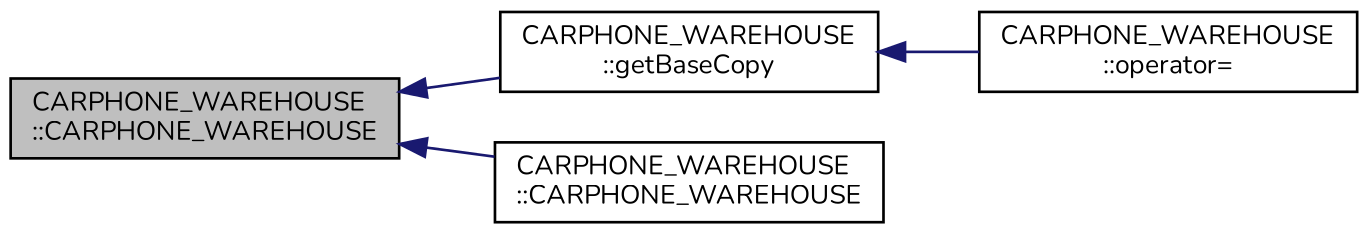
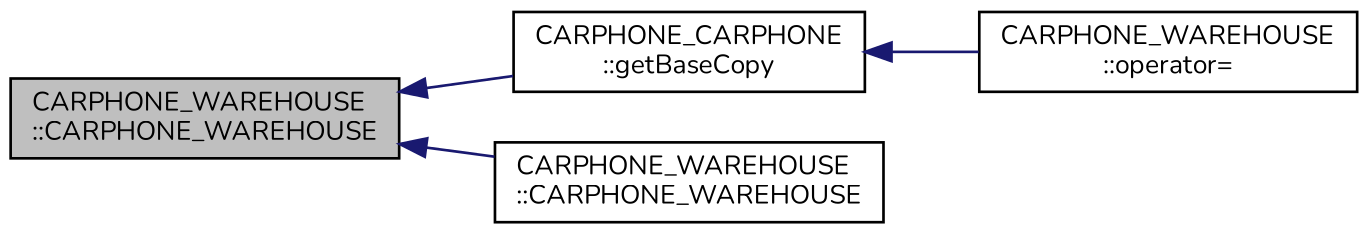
node "CARPHONE_WAREHOUSE ::getBaseCopy": label "CARPHONE_WAREHOUSE ::getBaseCopy" -> "CARPHONE_CARPHONE ::getBaseCopy"
